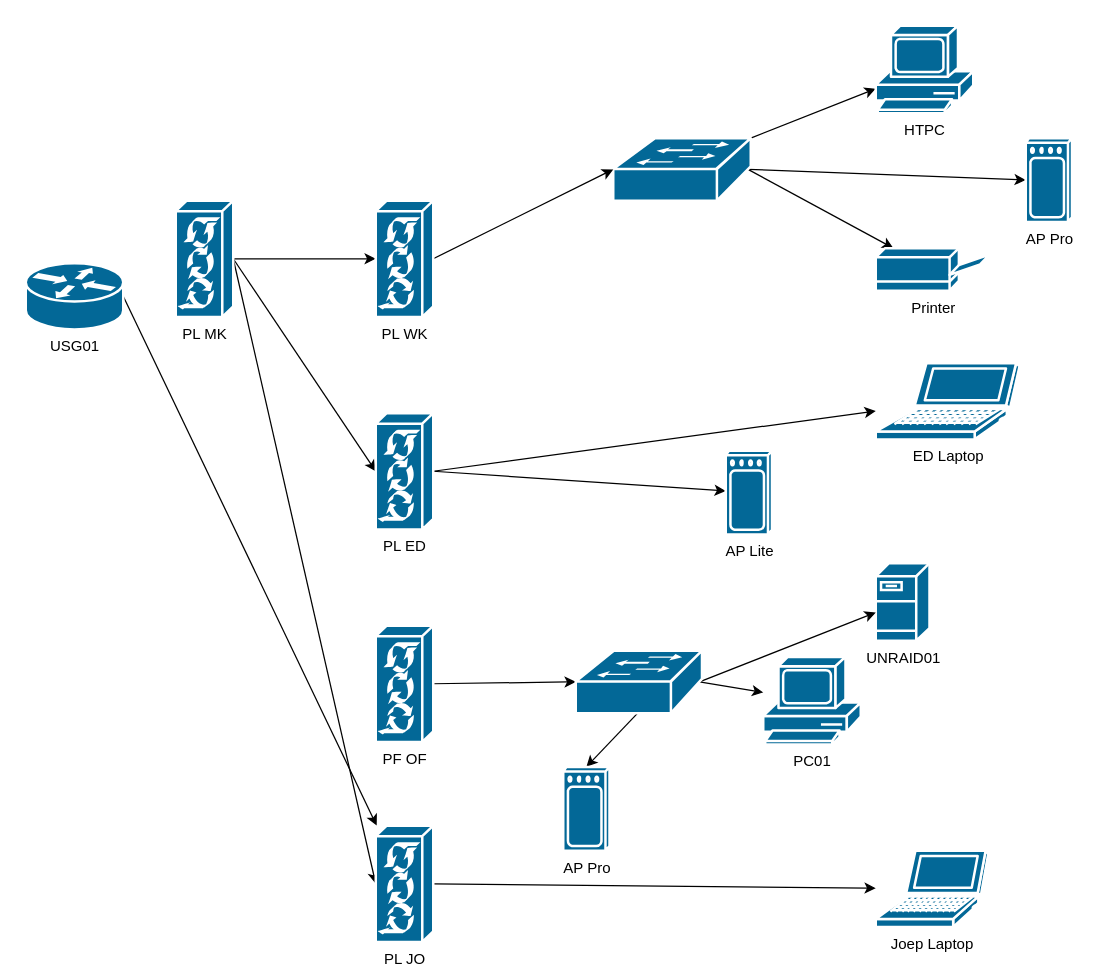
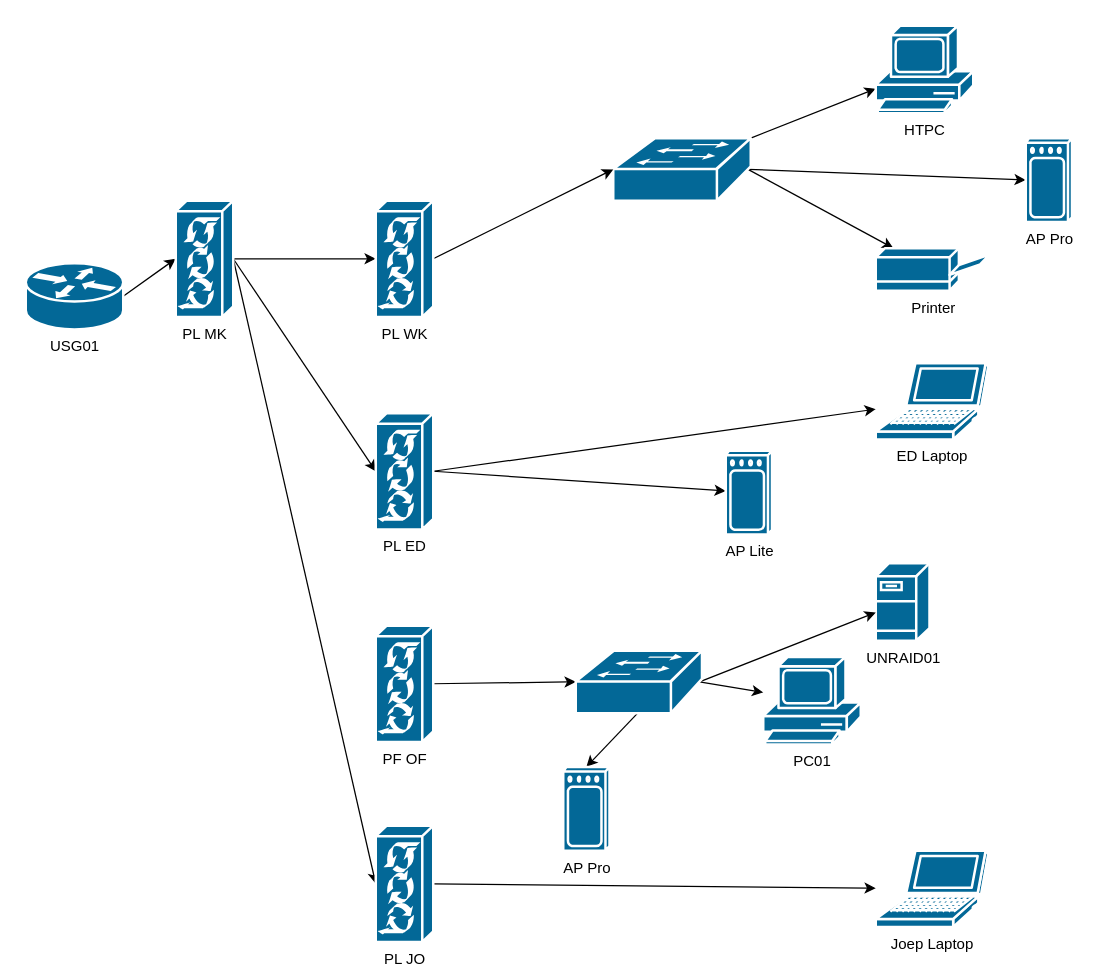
node "ED Laptop": size 144x76 -> 113x76
edge "USG01" -> "PL JO": now "USG01" -> "PL MK"
